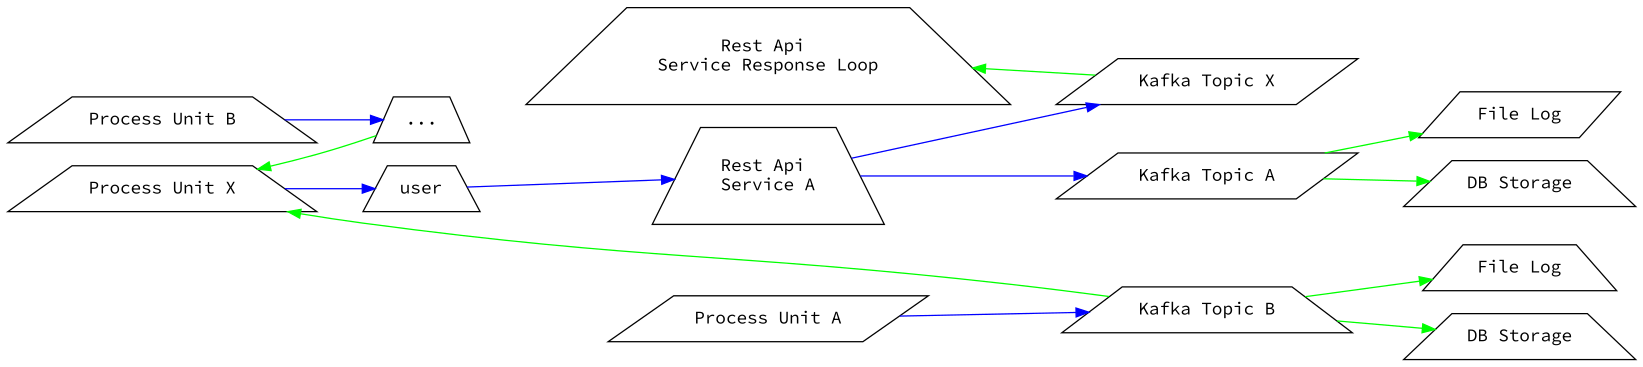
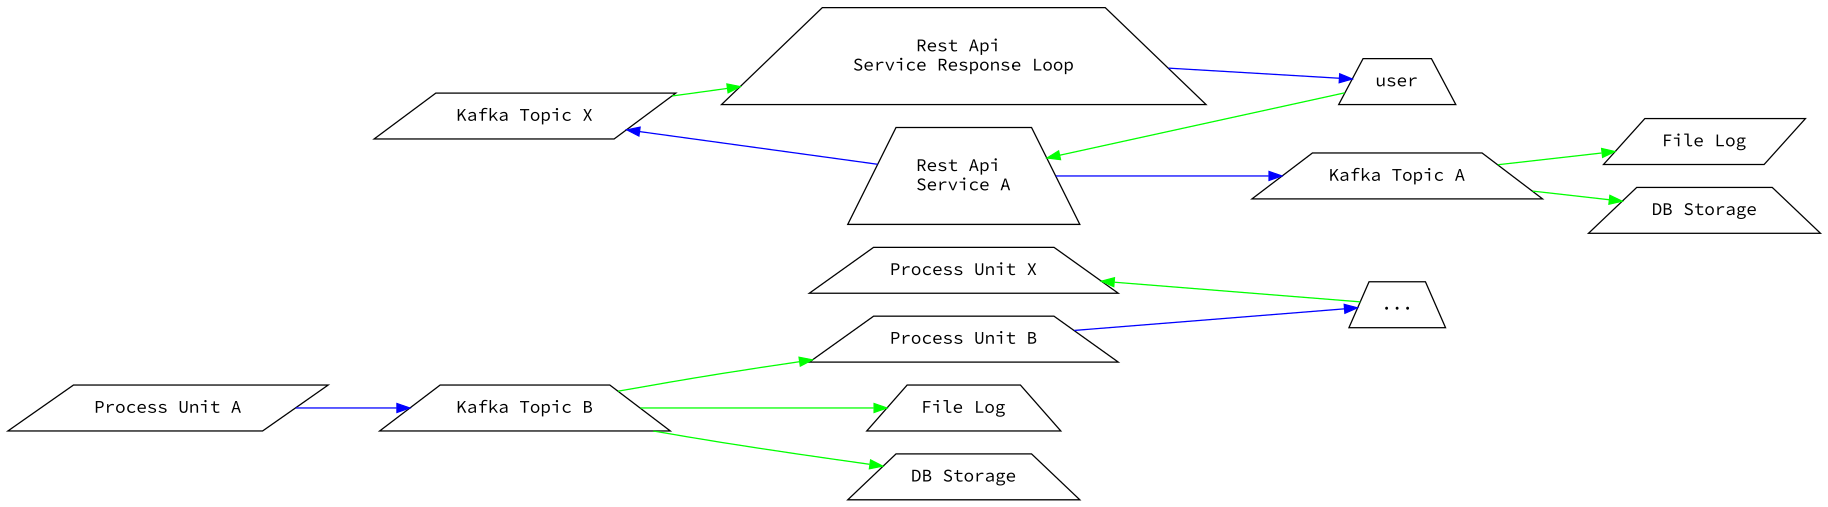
node "Kafka Topic A": shape parallelogram -> trapezium
edge "user" -> "Rest Api Service A": color blue -> green
edge "Process Unit X" -> "user": now "Rest Api Service Response Loop" -> "user"
edge "Kafka Topic B" -> "Process Unit X": now "Kafka Topic B" -> "Process Unit B"
